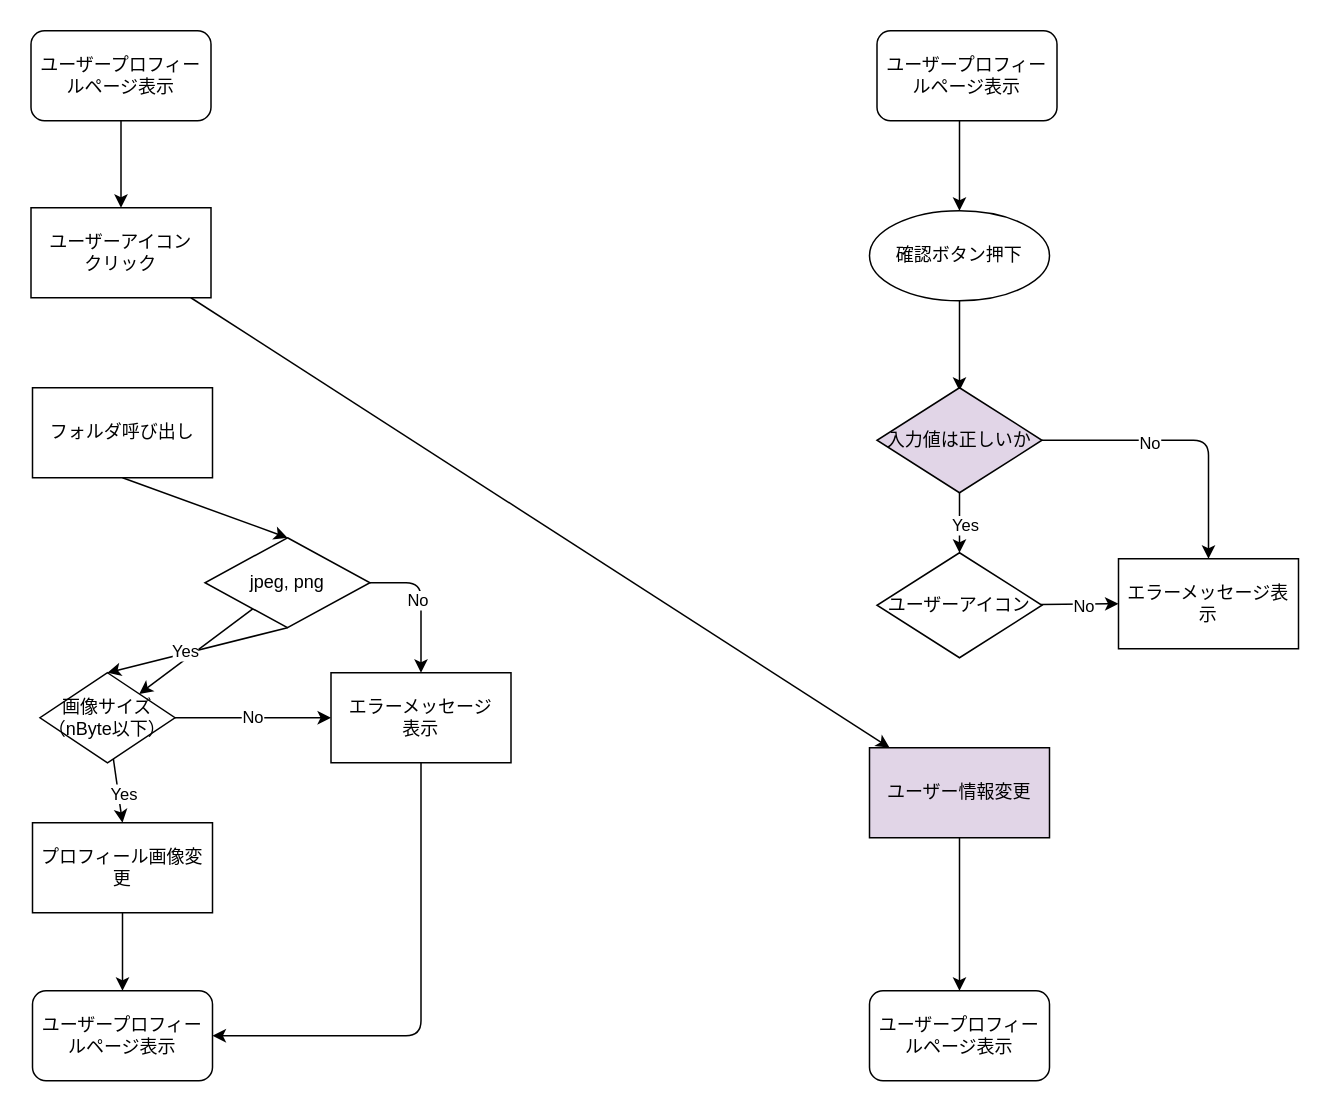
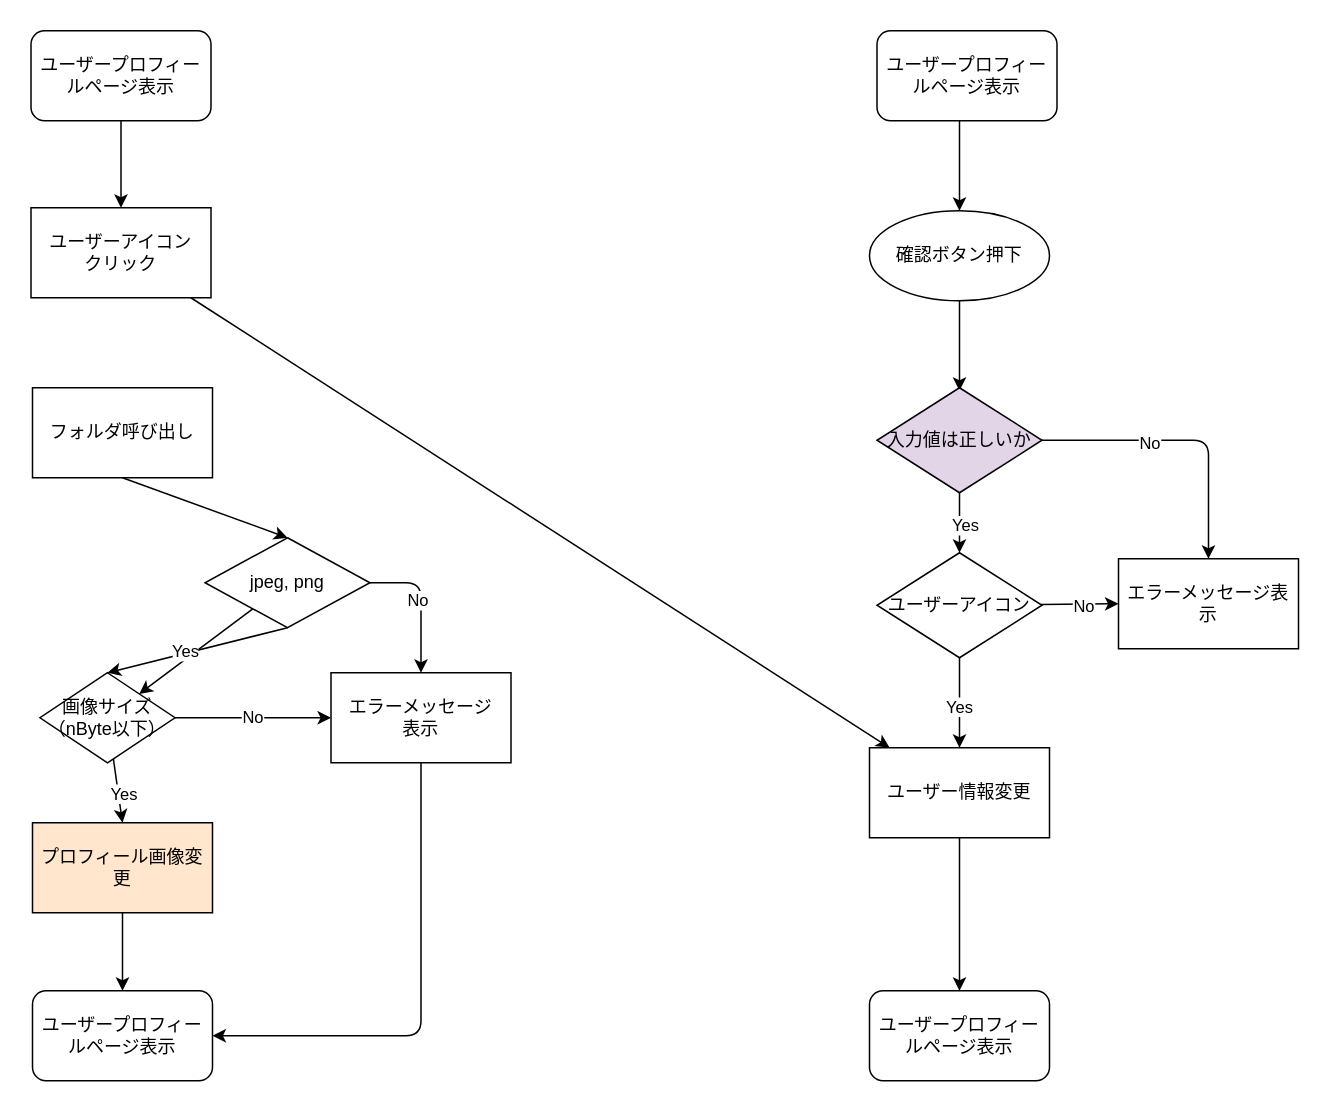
edge "ユーザーアイコン" -> "ユーザー情報変更": added, label "Yes"
node "ユーザー情報変更": fillcolor #e1d5e7 -> #ffffff
node "プロフィール画像変更": fillcolor #ffffff -> #ffe6cc
